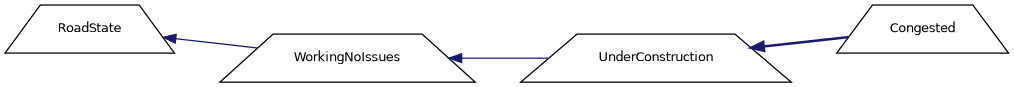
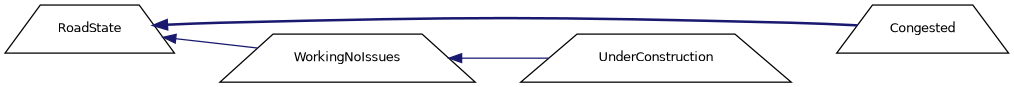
edge "Congested" -> "UnderConstruction": now "Congested" -> "RoadState"
